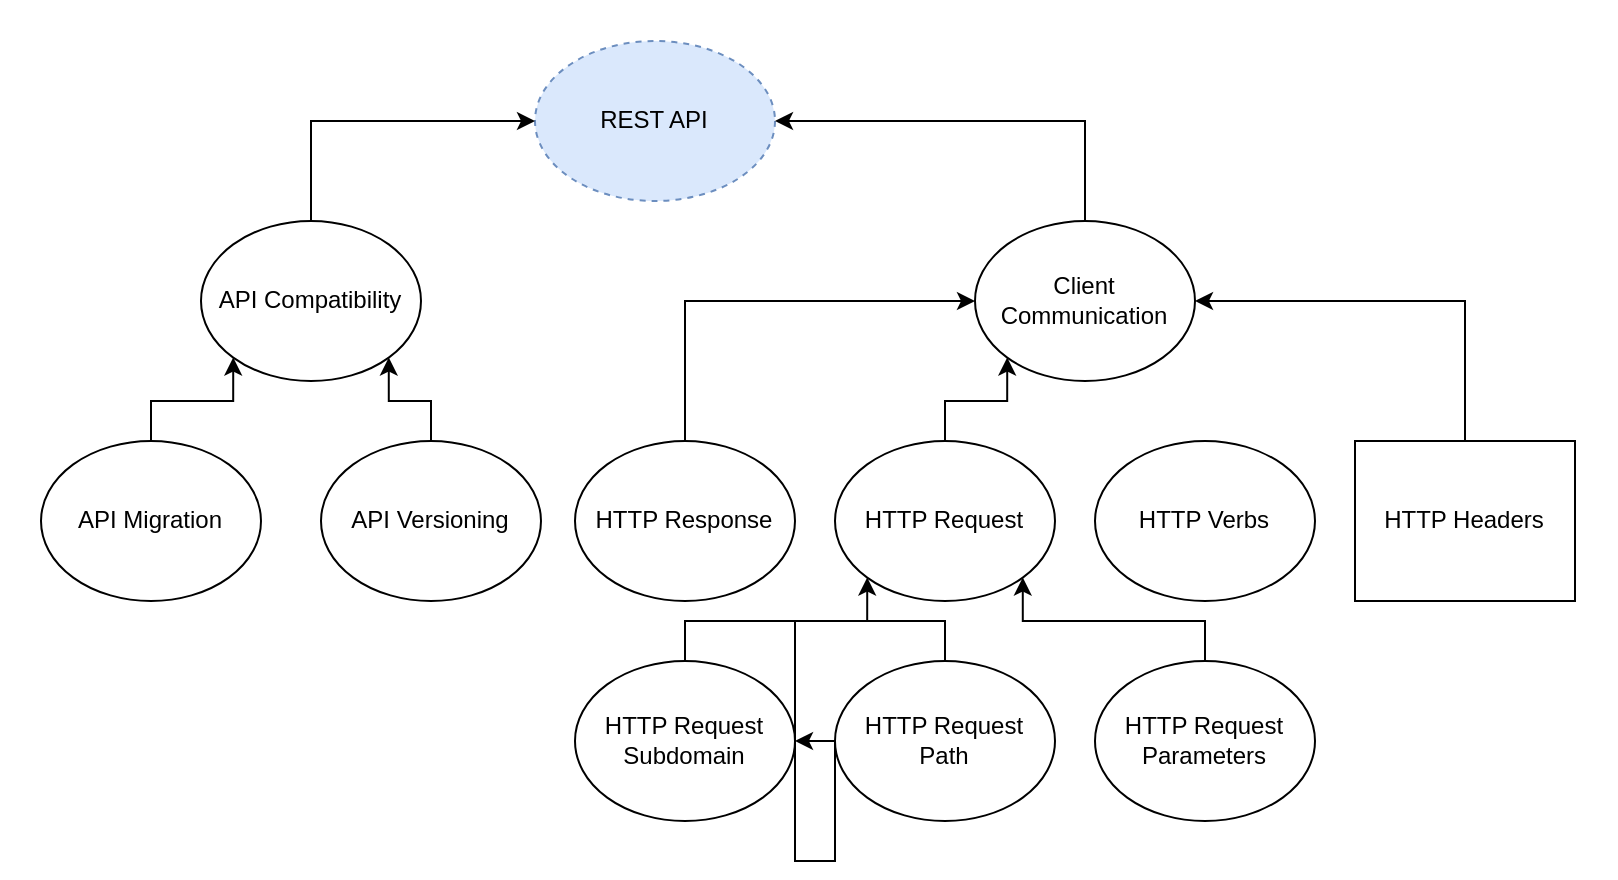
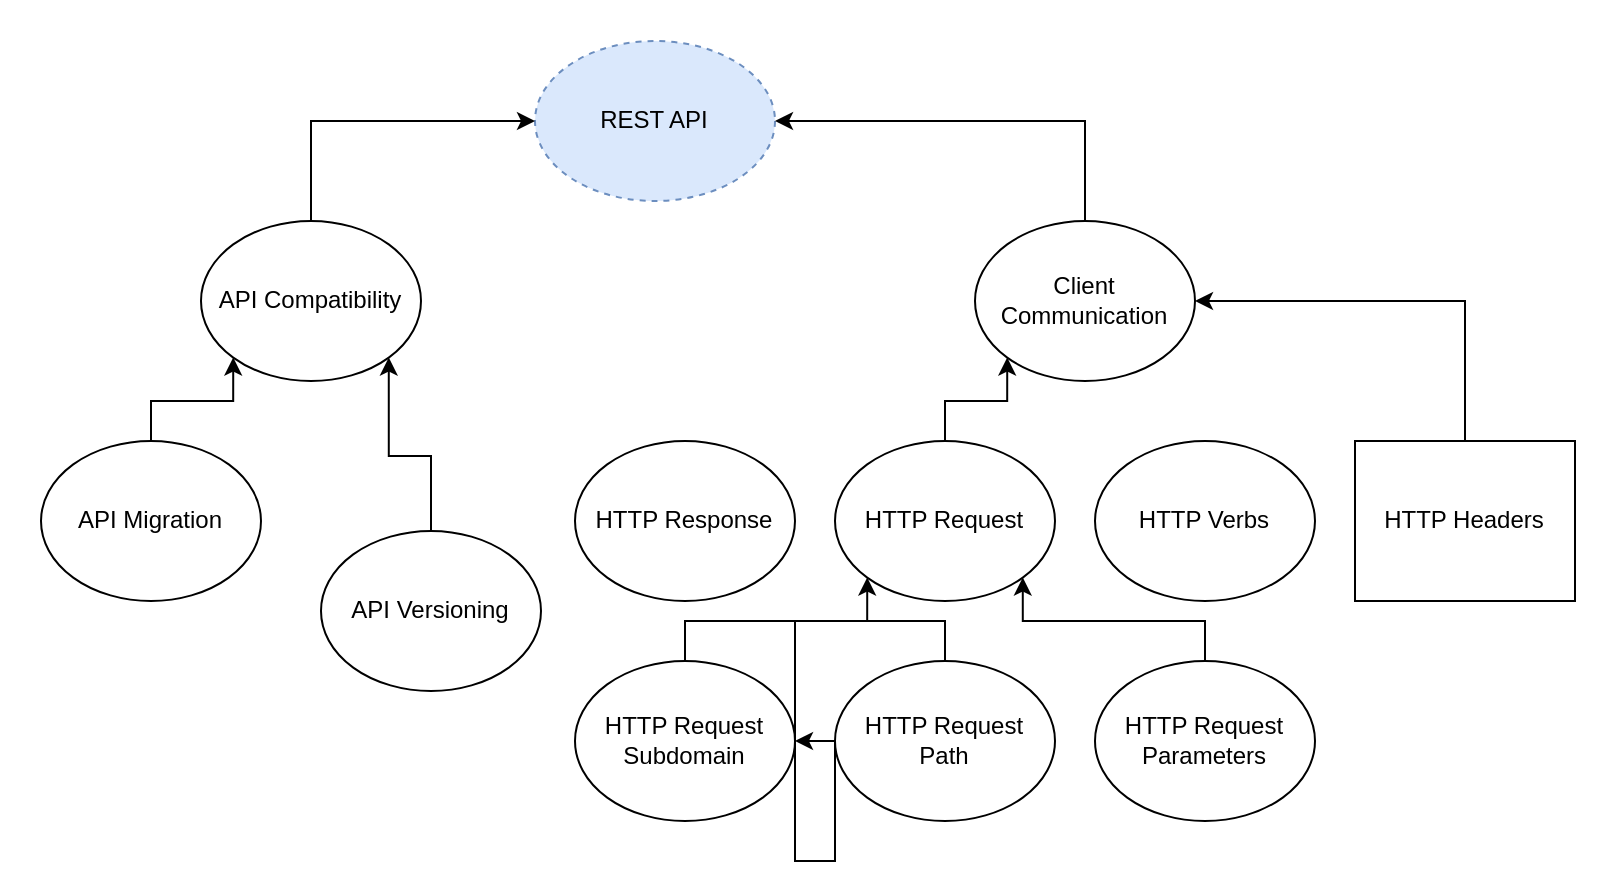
edge "HTTP Response" -> "Client Communication": removed
node "API Versioning": moved (431, 521) -> (431, 611)
